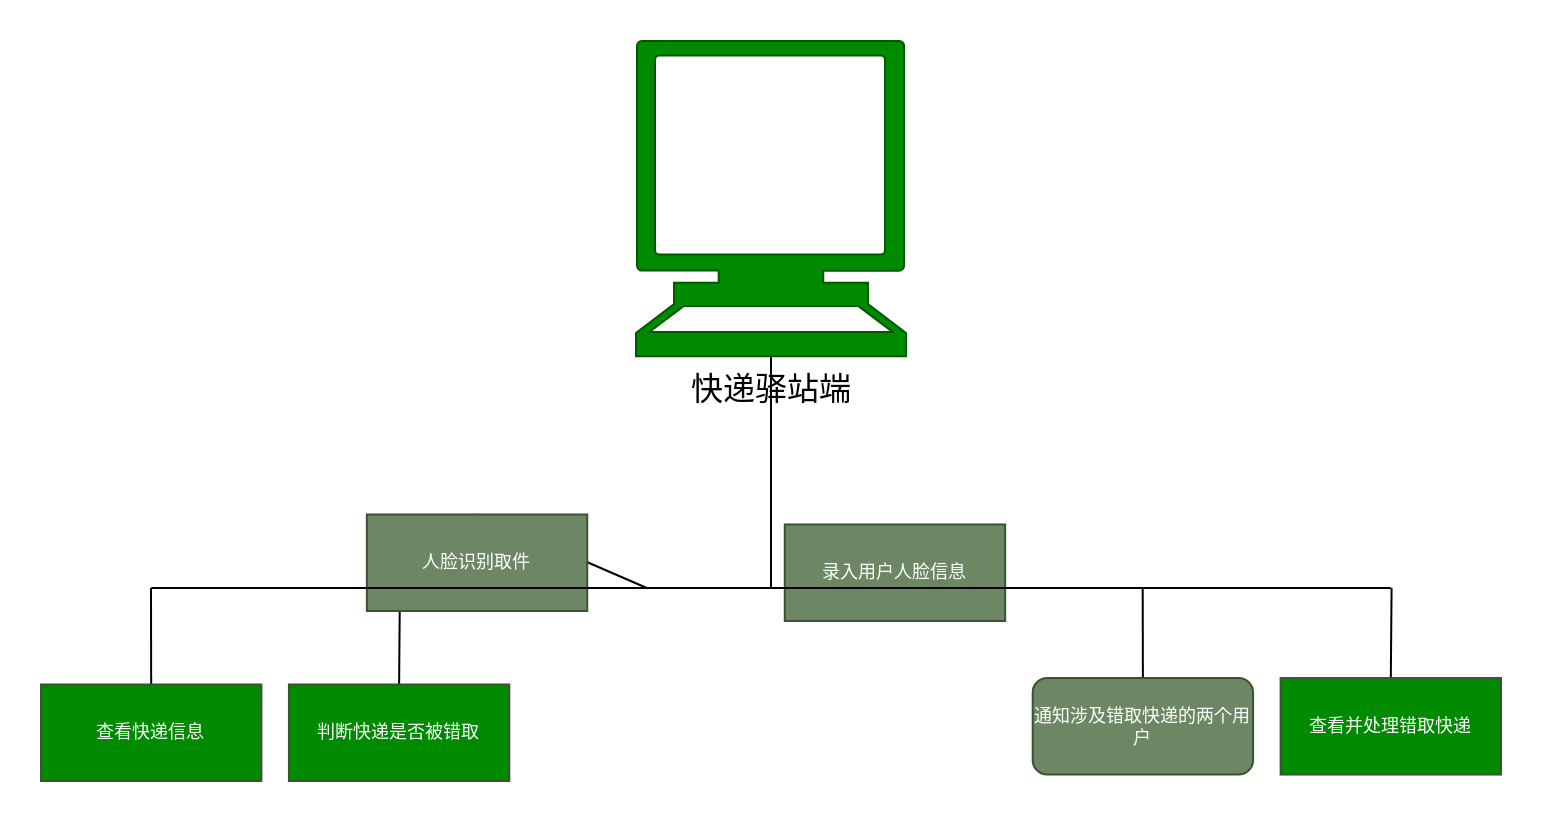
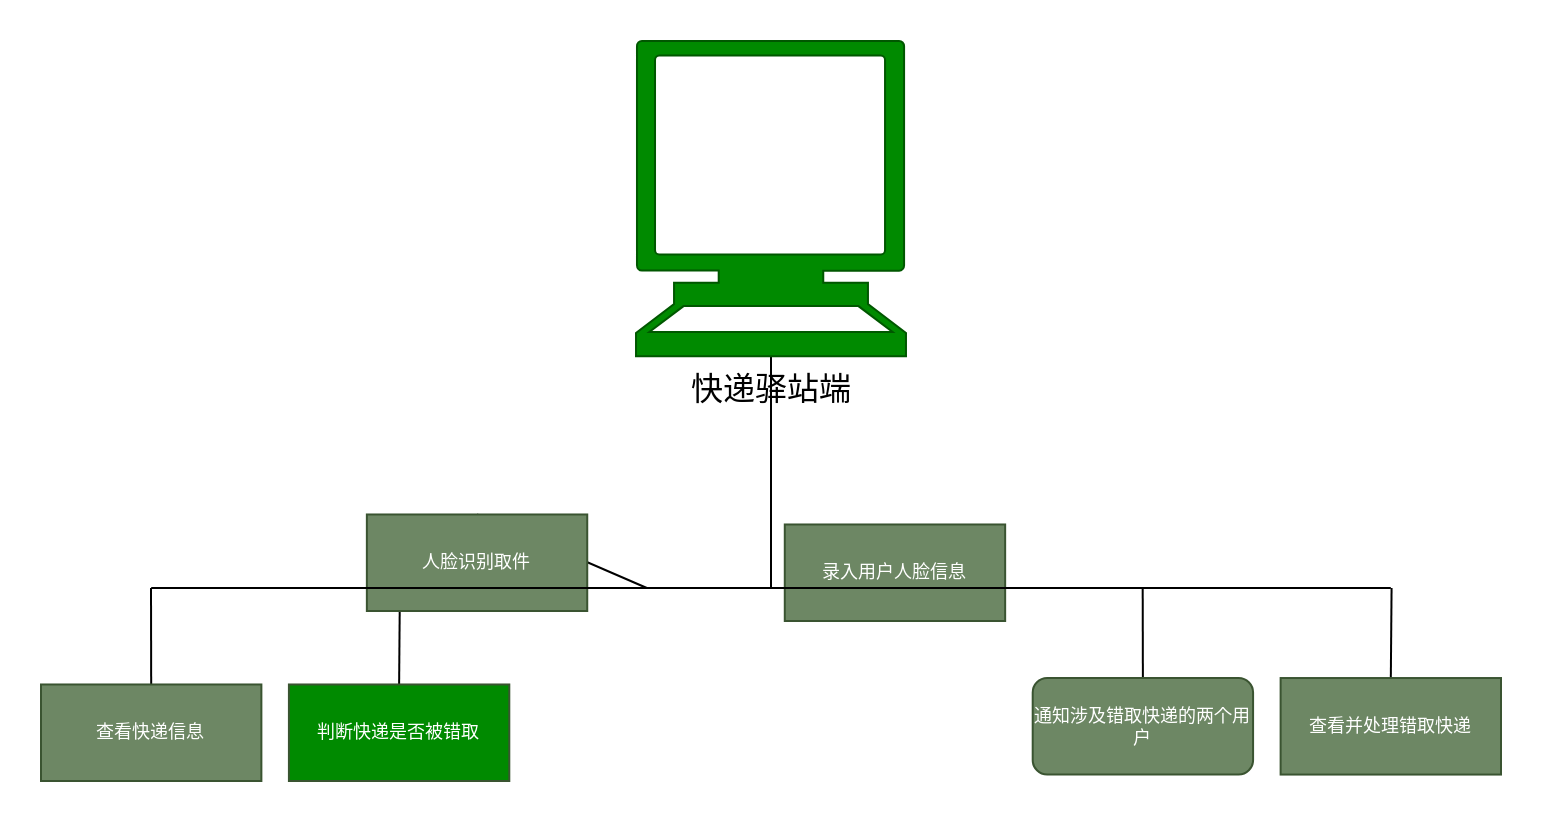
node "查看并处理错取快递": fillcolor #008a00 -> #6d8764
node "查看快递信息": fillcolor #008a00 -> #6d8764
